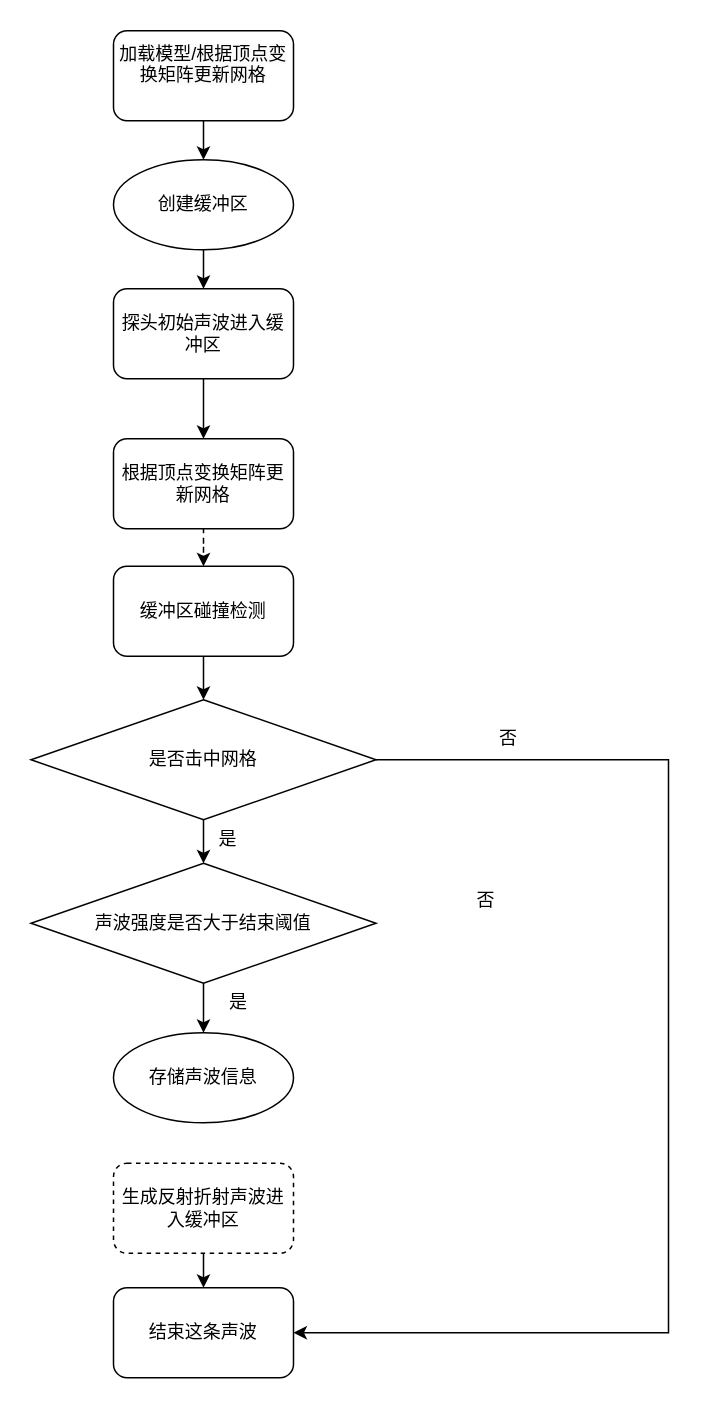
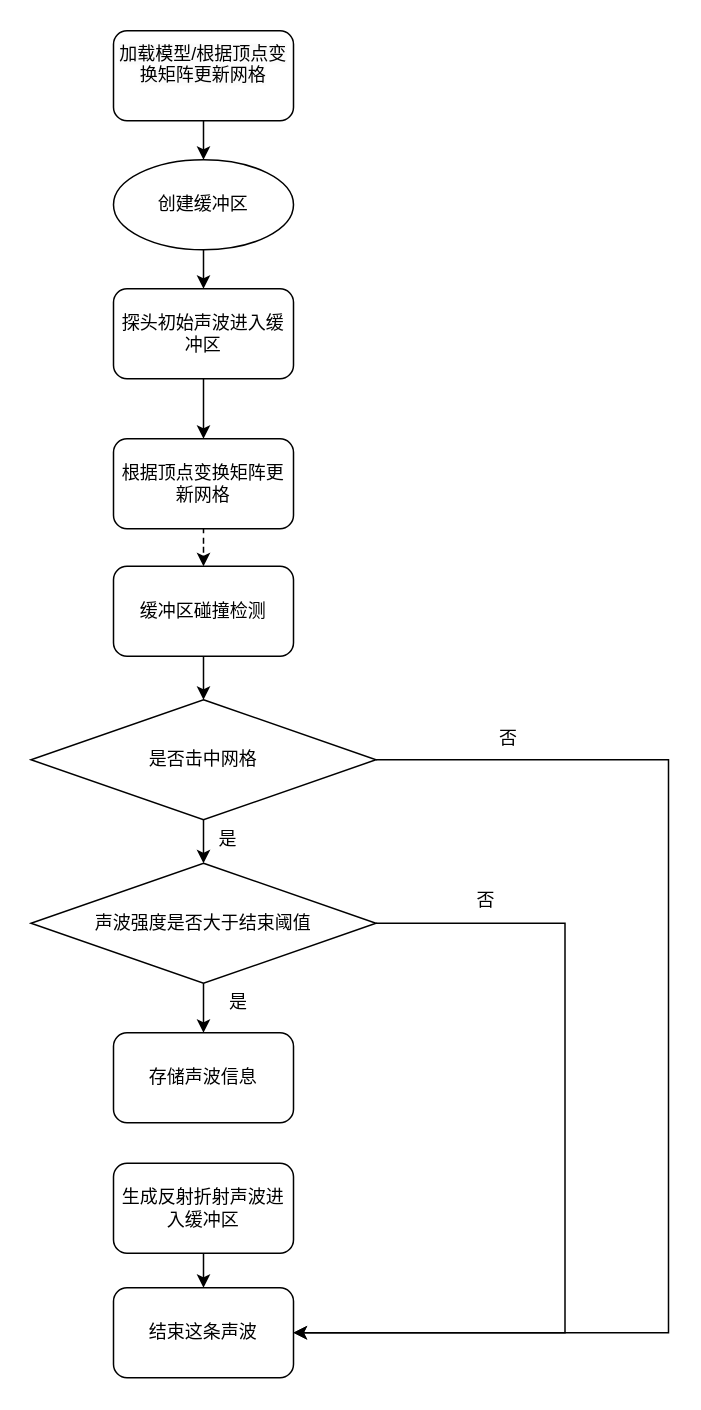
edge "声波强度是否大于结束阈值" -> "结束这条声波": added
node "存储声波信息": shape ellipse -> rounded rectangle
node "生成反射折射声波进入缓冲区": style dashed -> solid
